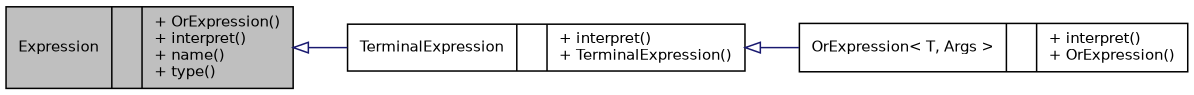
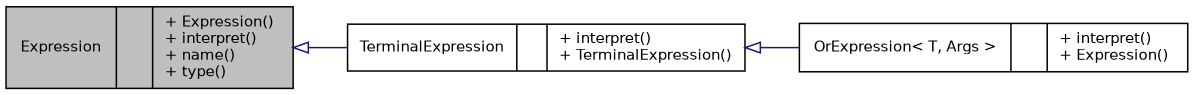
node "Expression": text "+ OrExpression()" -> "+ Expression()"
node "OrExpression< T, Args >": text "+ OrExpression()" -> "+ Expression()"
